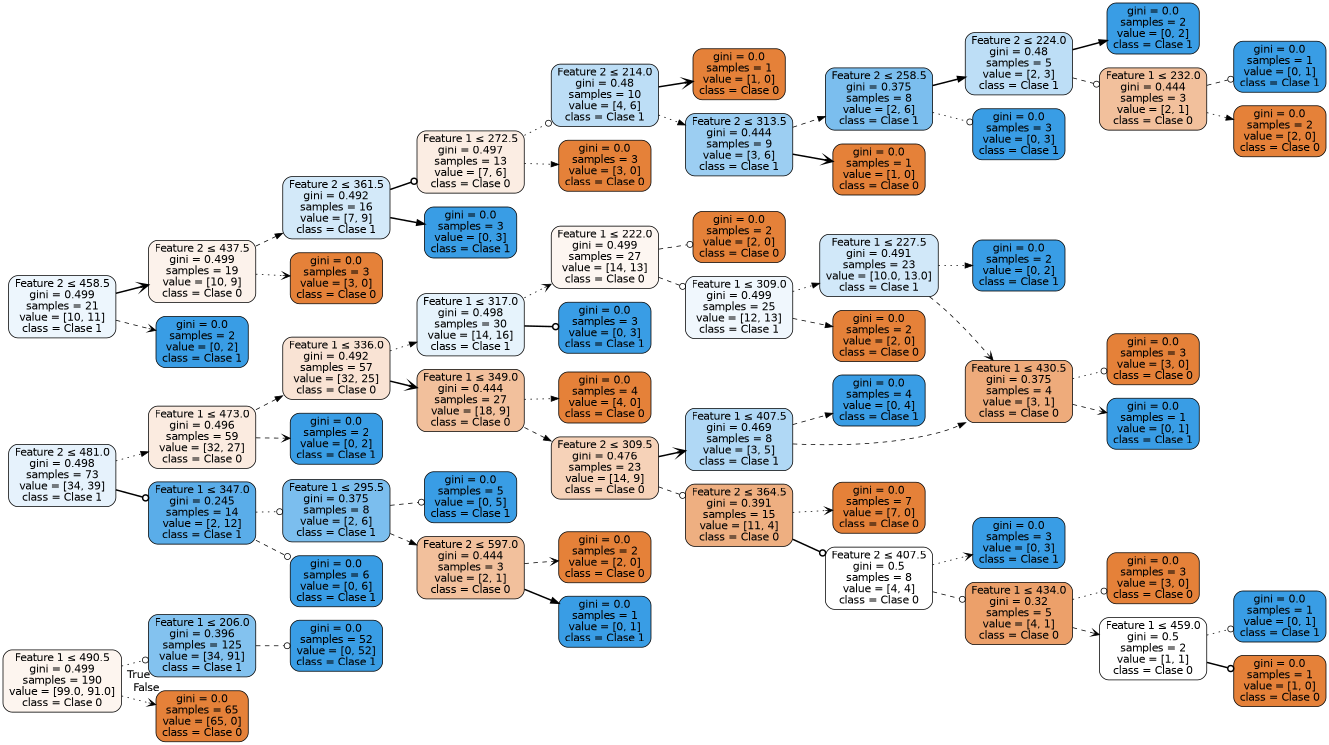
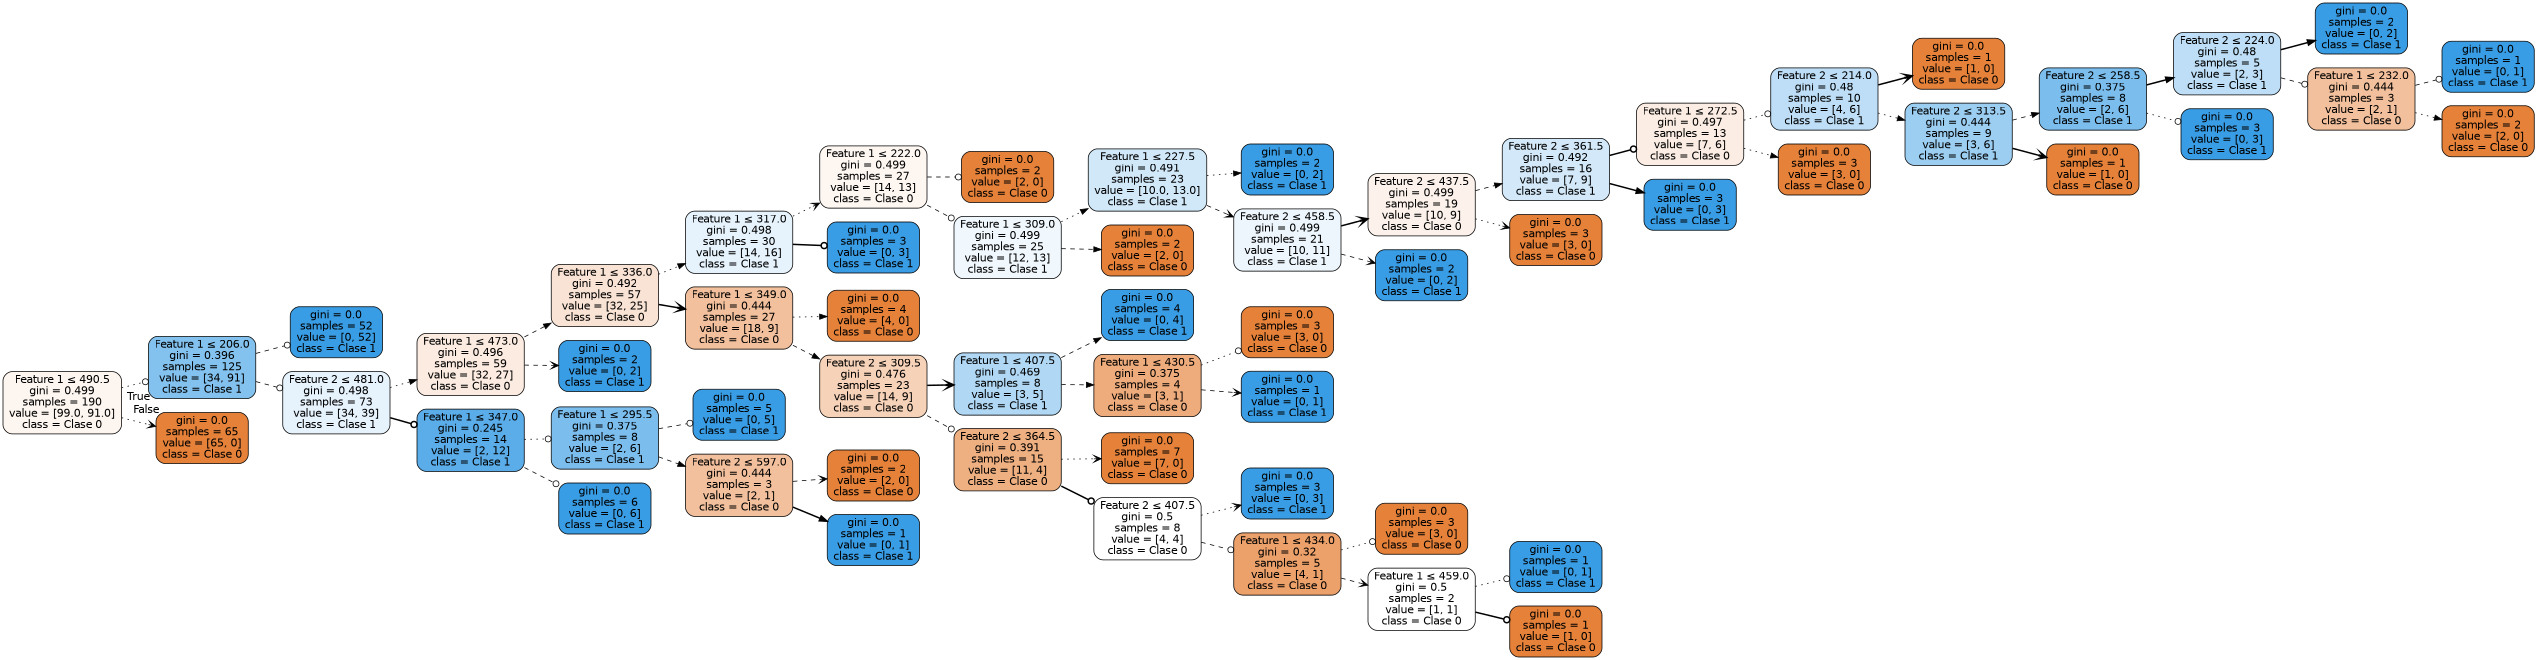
edge "Feature 1 ≤ 227.5" -> "Feature 1 ≤ 430.5": now "Feature 1 ≤ 227.5" -> "Feature 2 ≤ 458.5"
edge "Feature 1 ≤ 206.0" -> "Feature 2 ≤ 481.0": added
